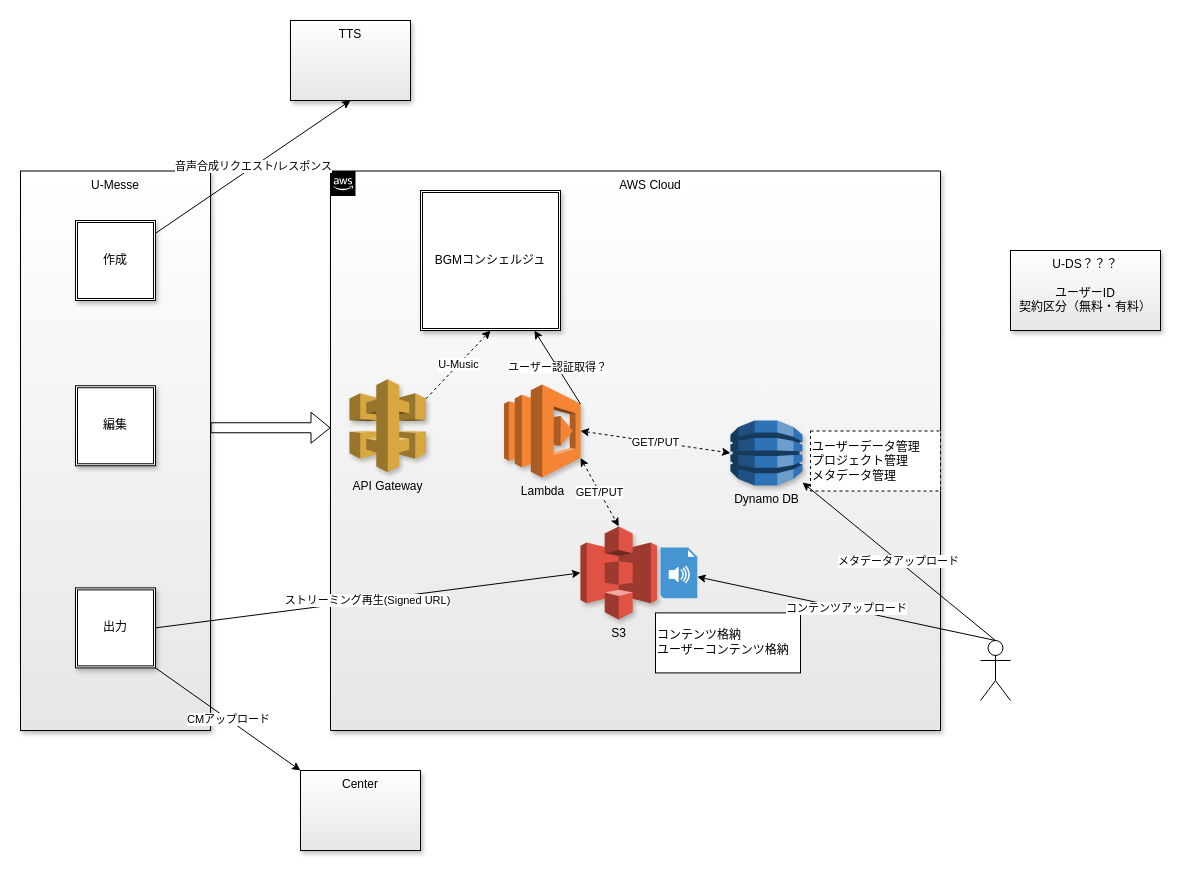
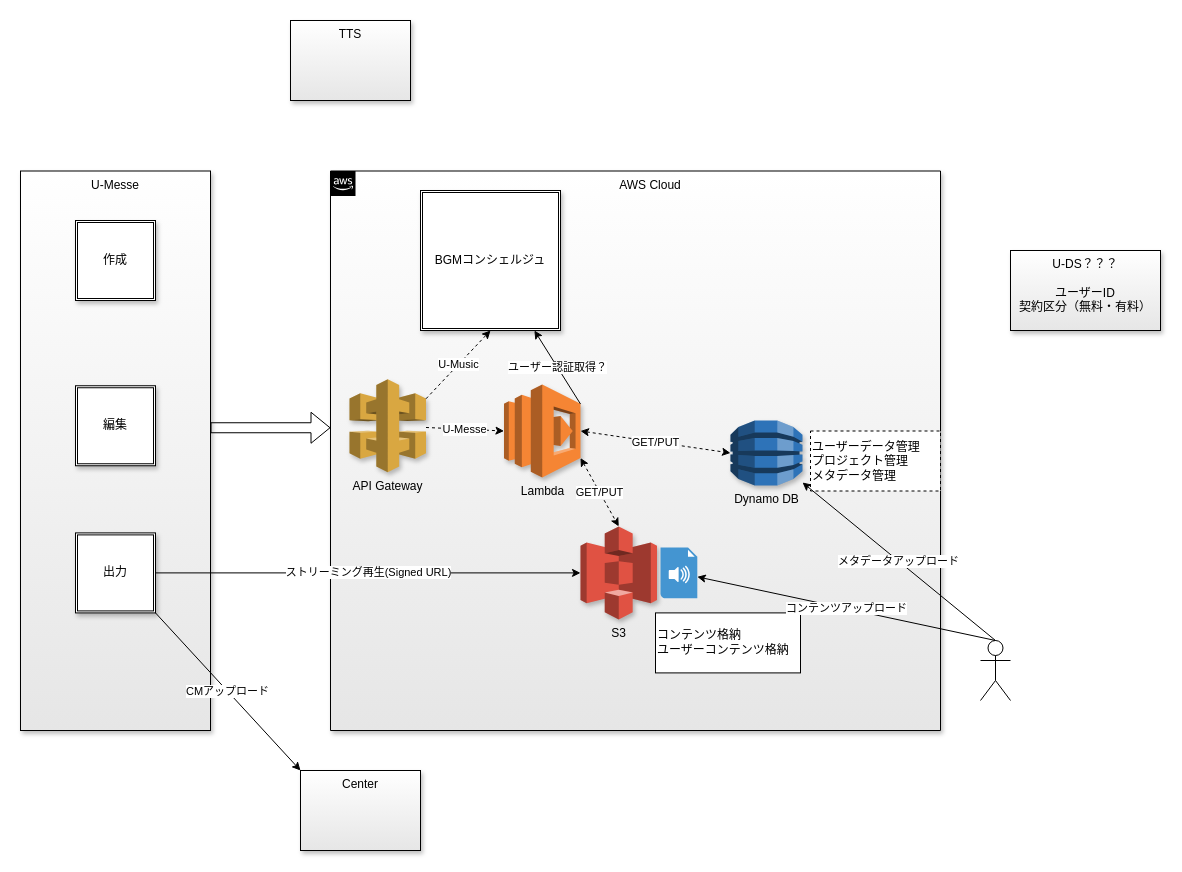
edge "作成" -> "TTS": removed, label "音声合成リクエスト/レスポンス"
edge "API Gateway" -> "Lambda": added, label "U-Messe"
node "出力": moved (116, 628) -> (116, 573)
